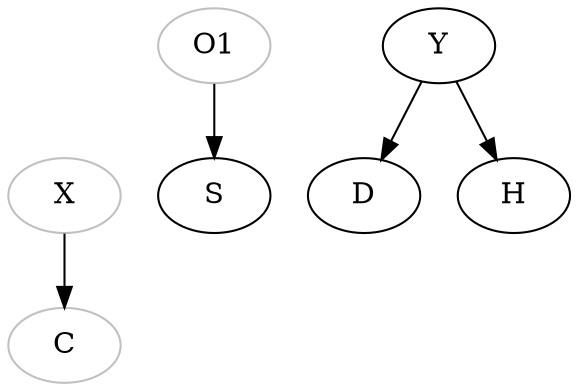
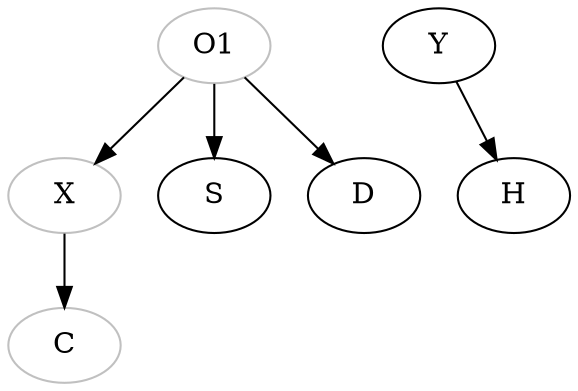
edge "Y" -> "D": now "O1" -> "D"
edge "O1" -> "X": added
